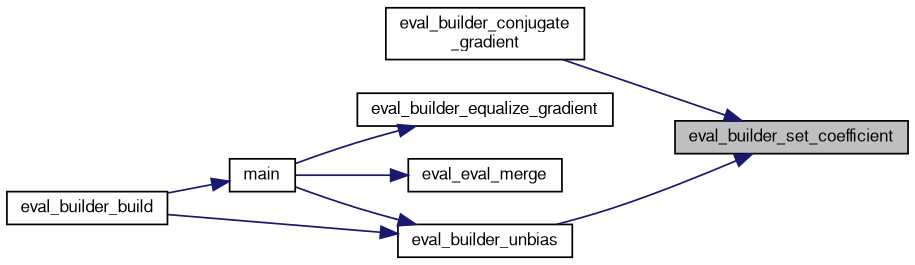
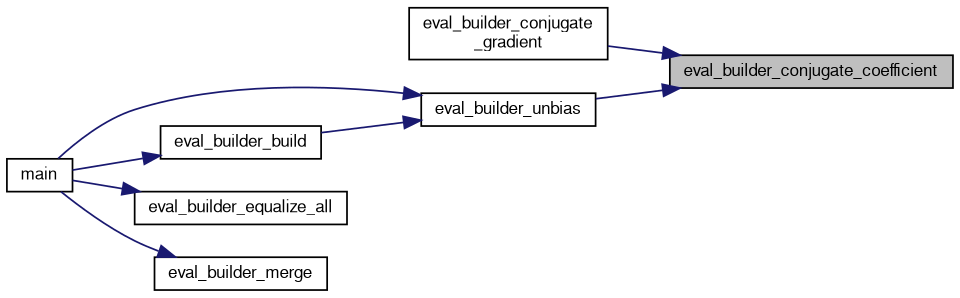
node "eval_builder_equalize_gradient": label "eval_builder_equalize_gradient" -> "eval_builder_equalize_all"
node "eval_builder_set_coefficient": label "eval_builder_set_coefficient" -> "eval_builder_conjugate_coefficient"
node "eval_eval_merge": label "eval_eval_merge" -> "eval_builder_merge"
edge "eval_builder_build" -> "main": reversed
